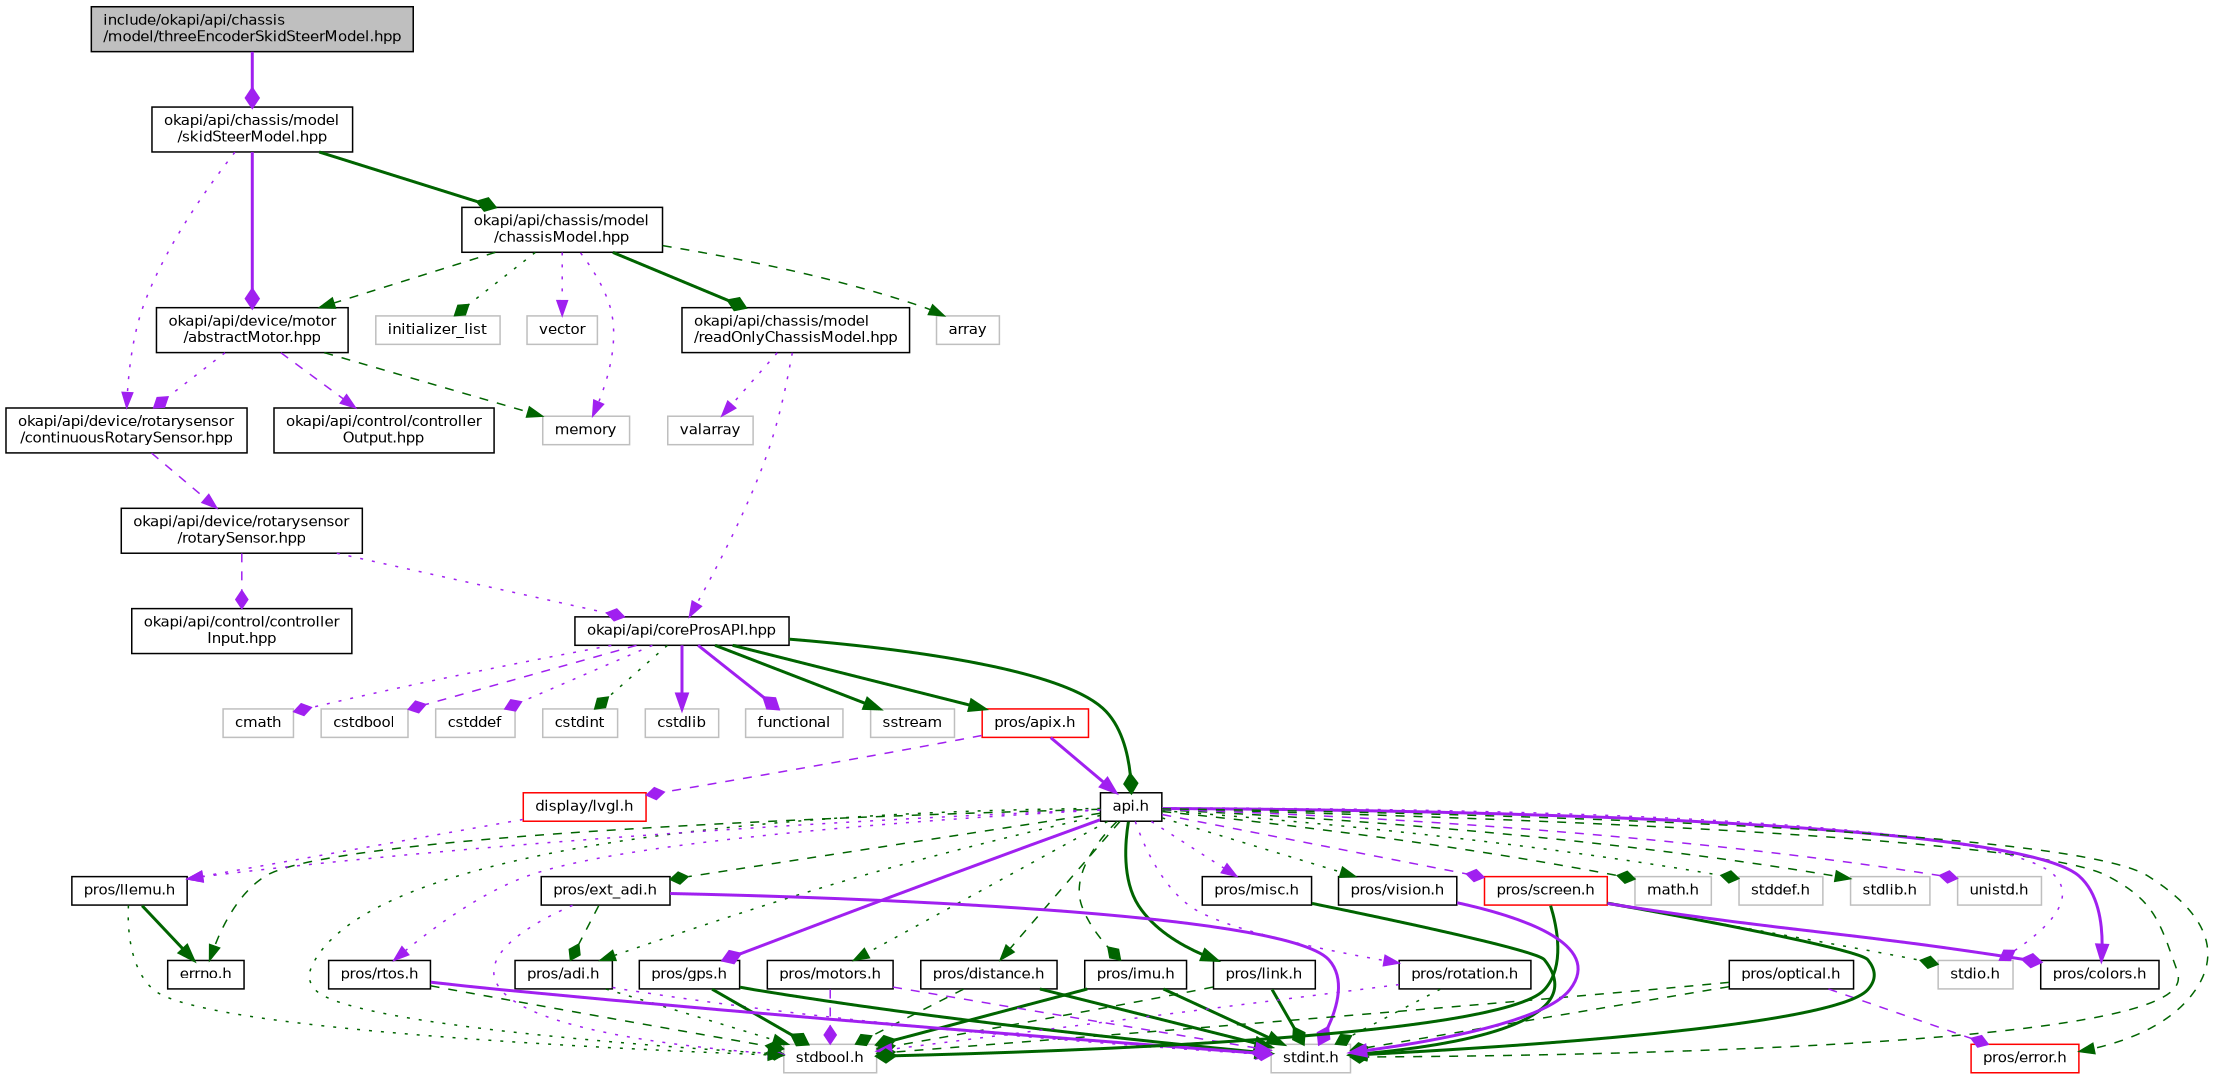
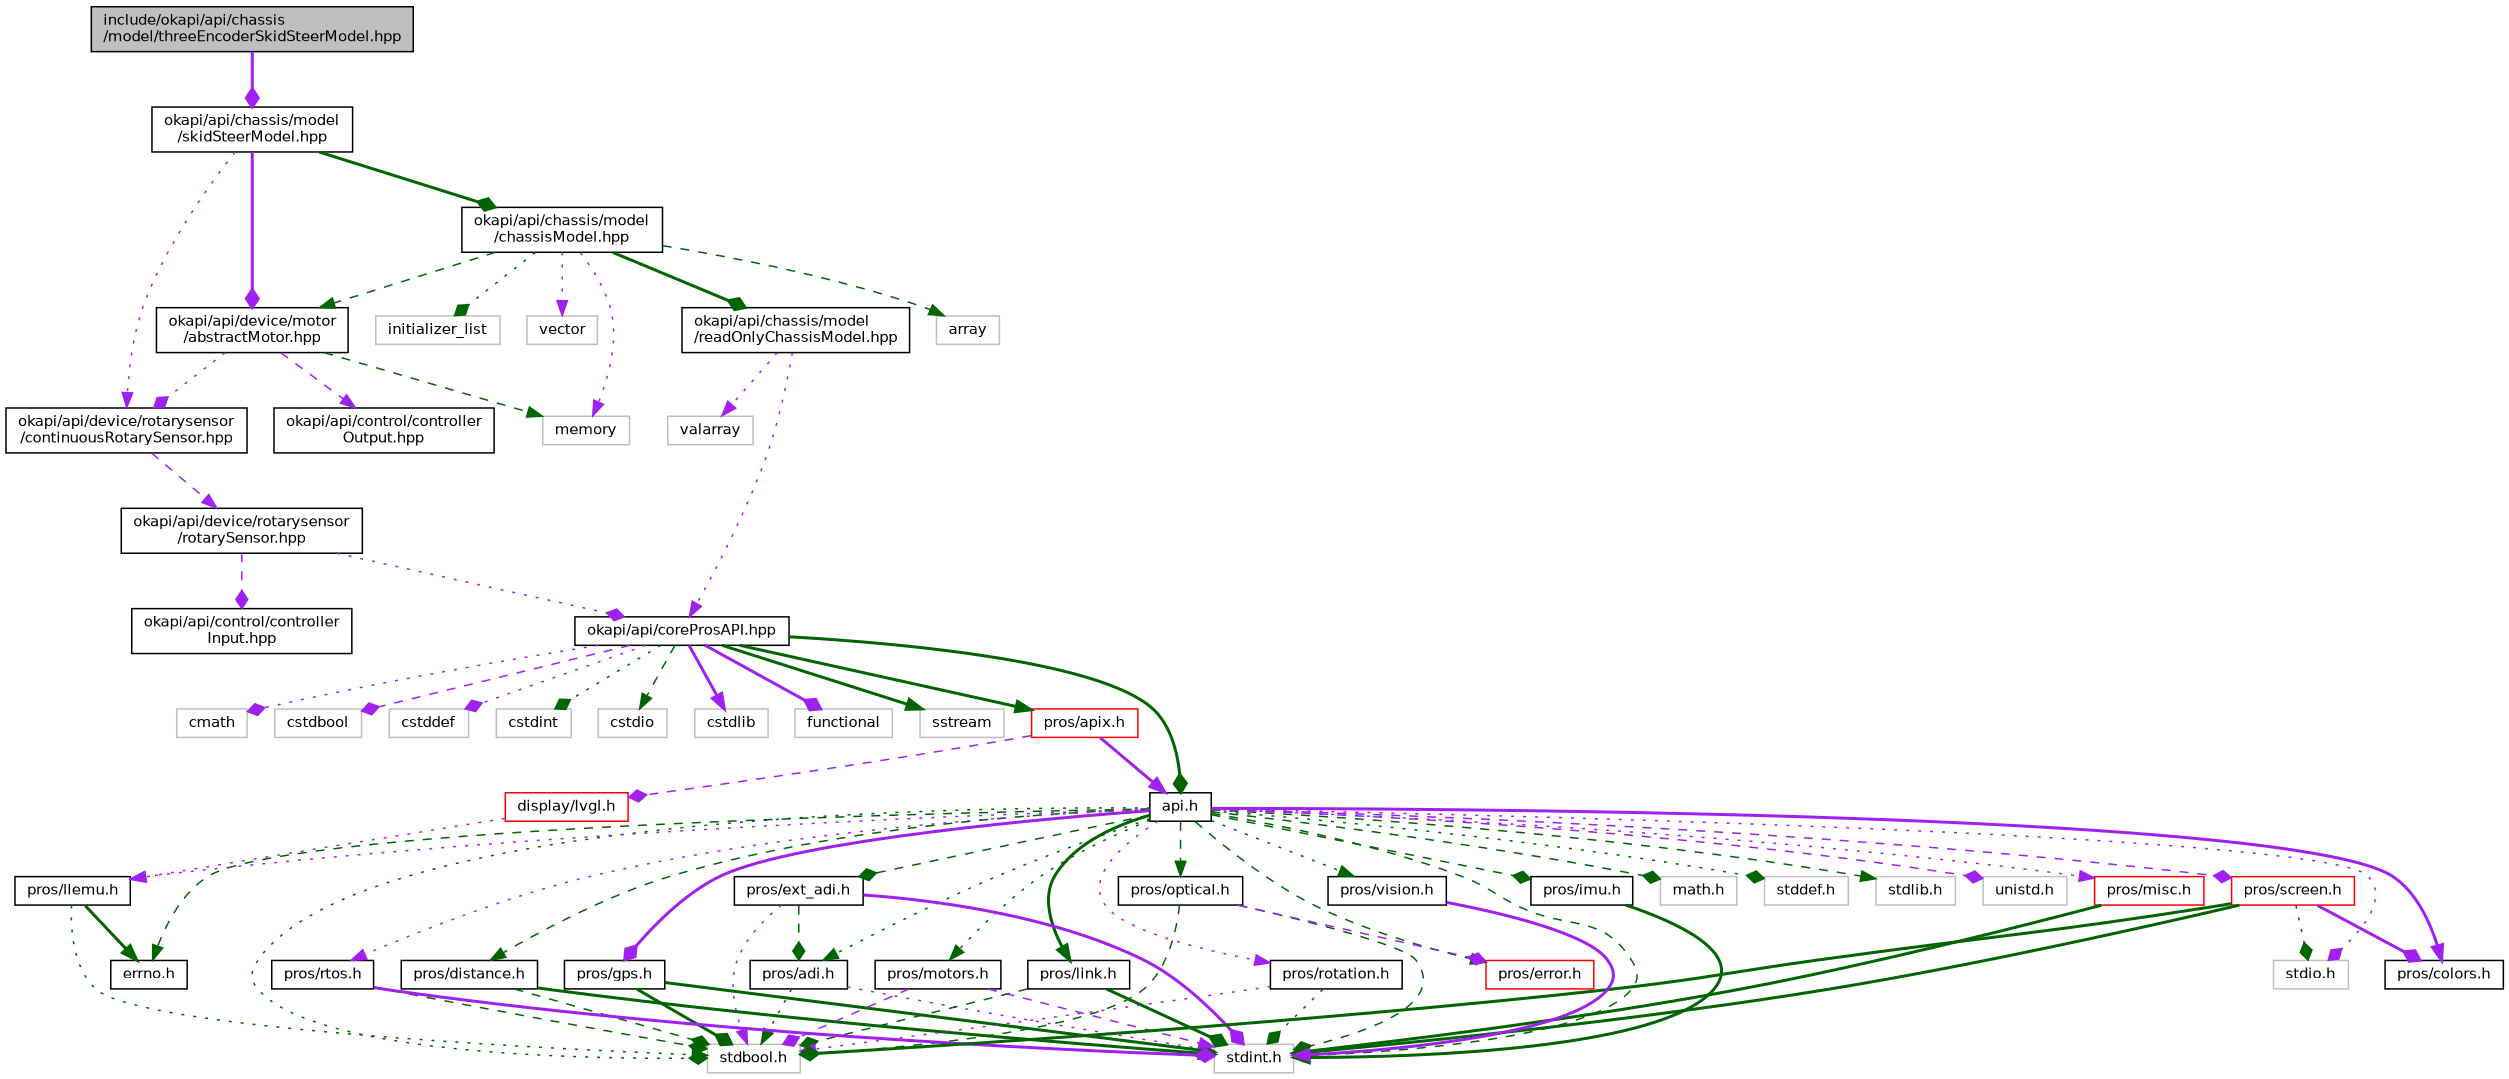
node "cstdio": added
edge "api.h" -> "pros/optical.h": added
node "pros/misc.h": color black -> red
edge "pros/imu.h" -> "stdbool.h": removed
